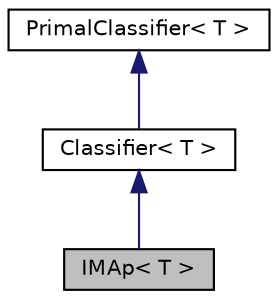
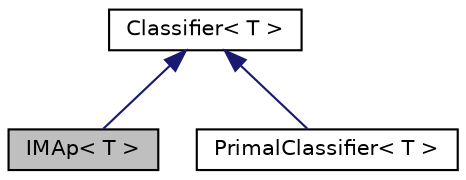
edge "Classifier< T >" -> "PrimalClassifier< T >": reversed
